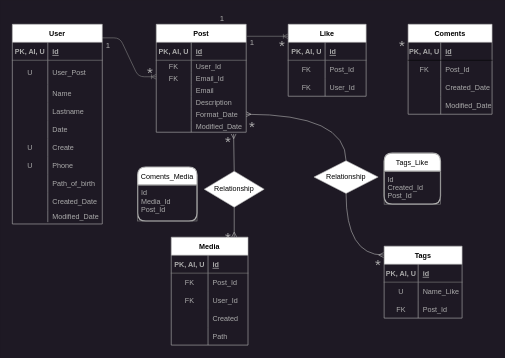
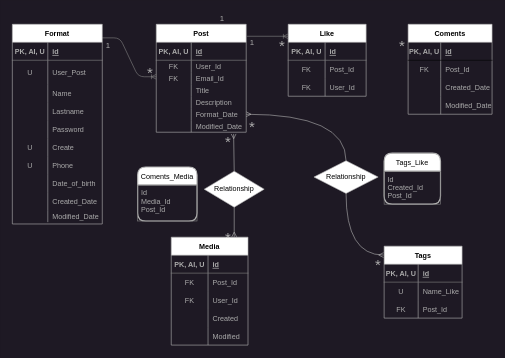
node "User": label "User" -> "Format"
node "Email": label "Email" -> "Title"
node "Date": label "Date" -> "Password"
node "Path_of_birth": label "Path_of_birth" -> "Date_of_birth"
node "Path": label "Path" -> "Modified"
